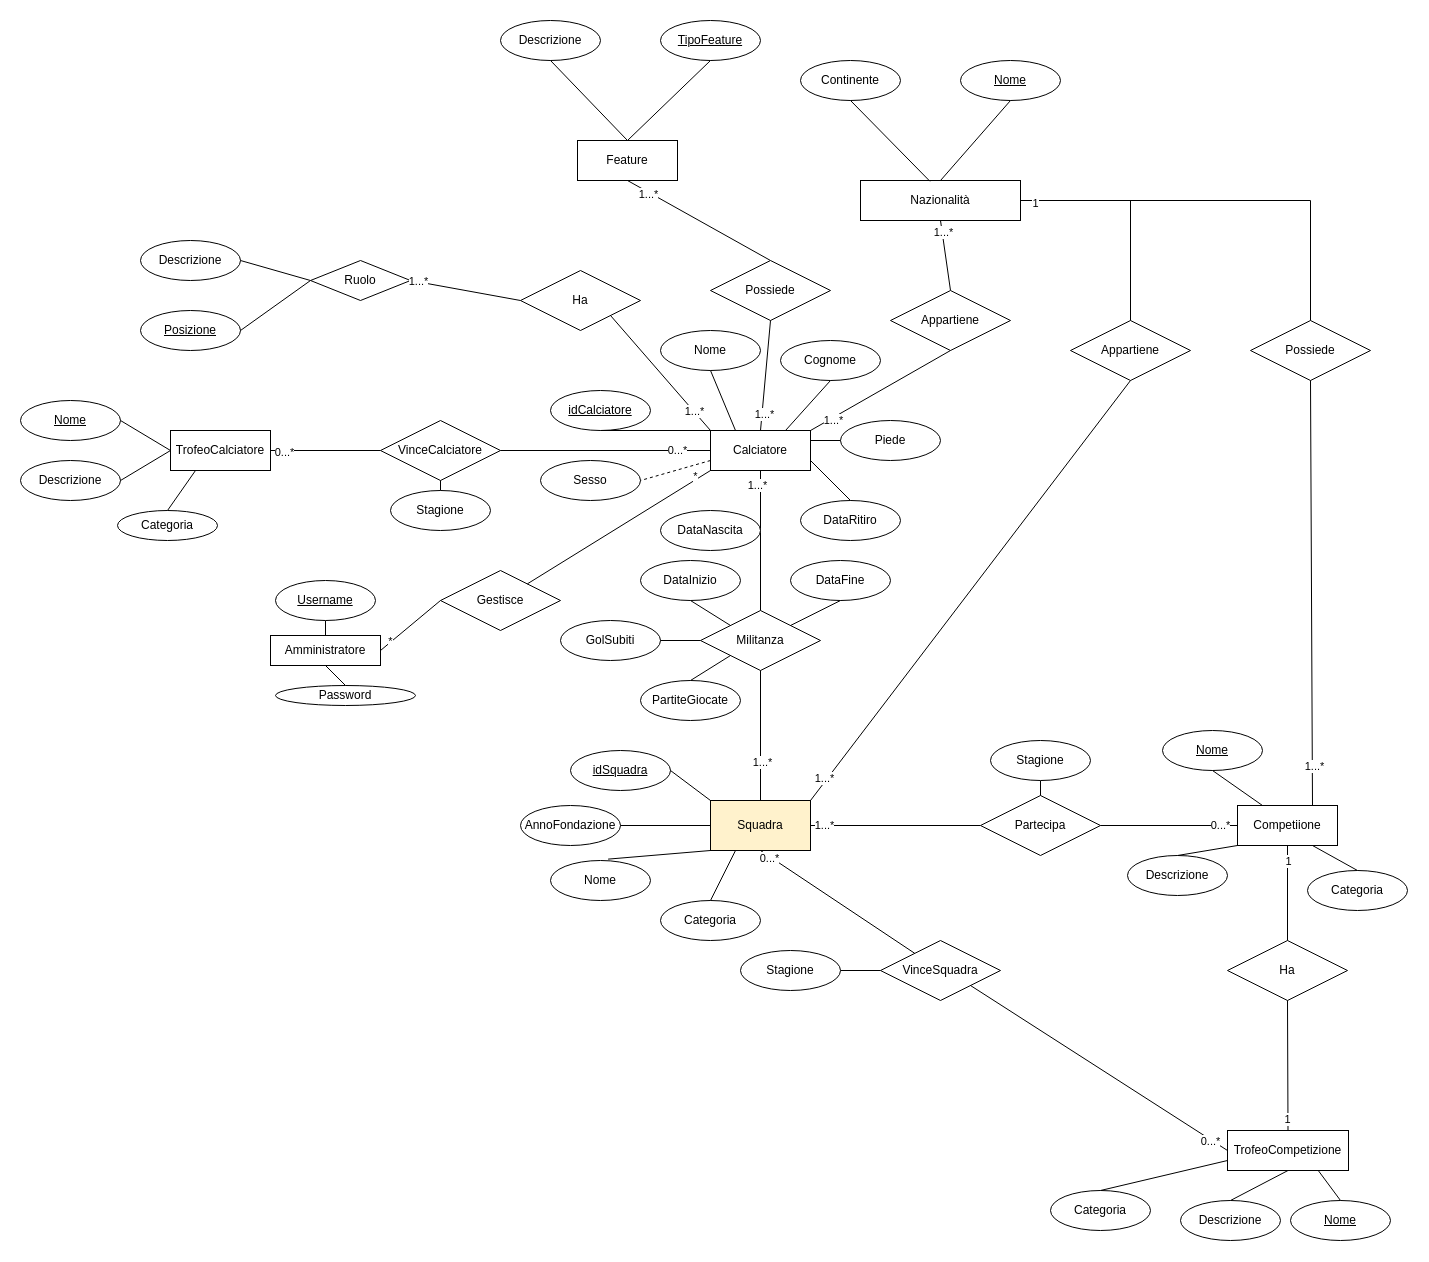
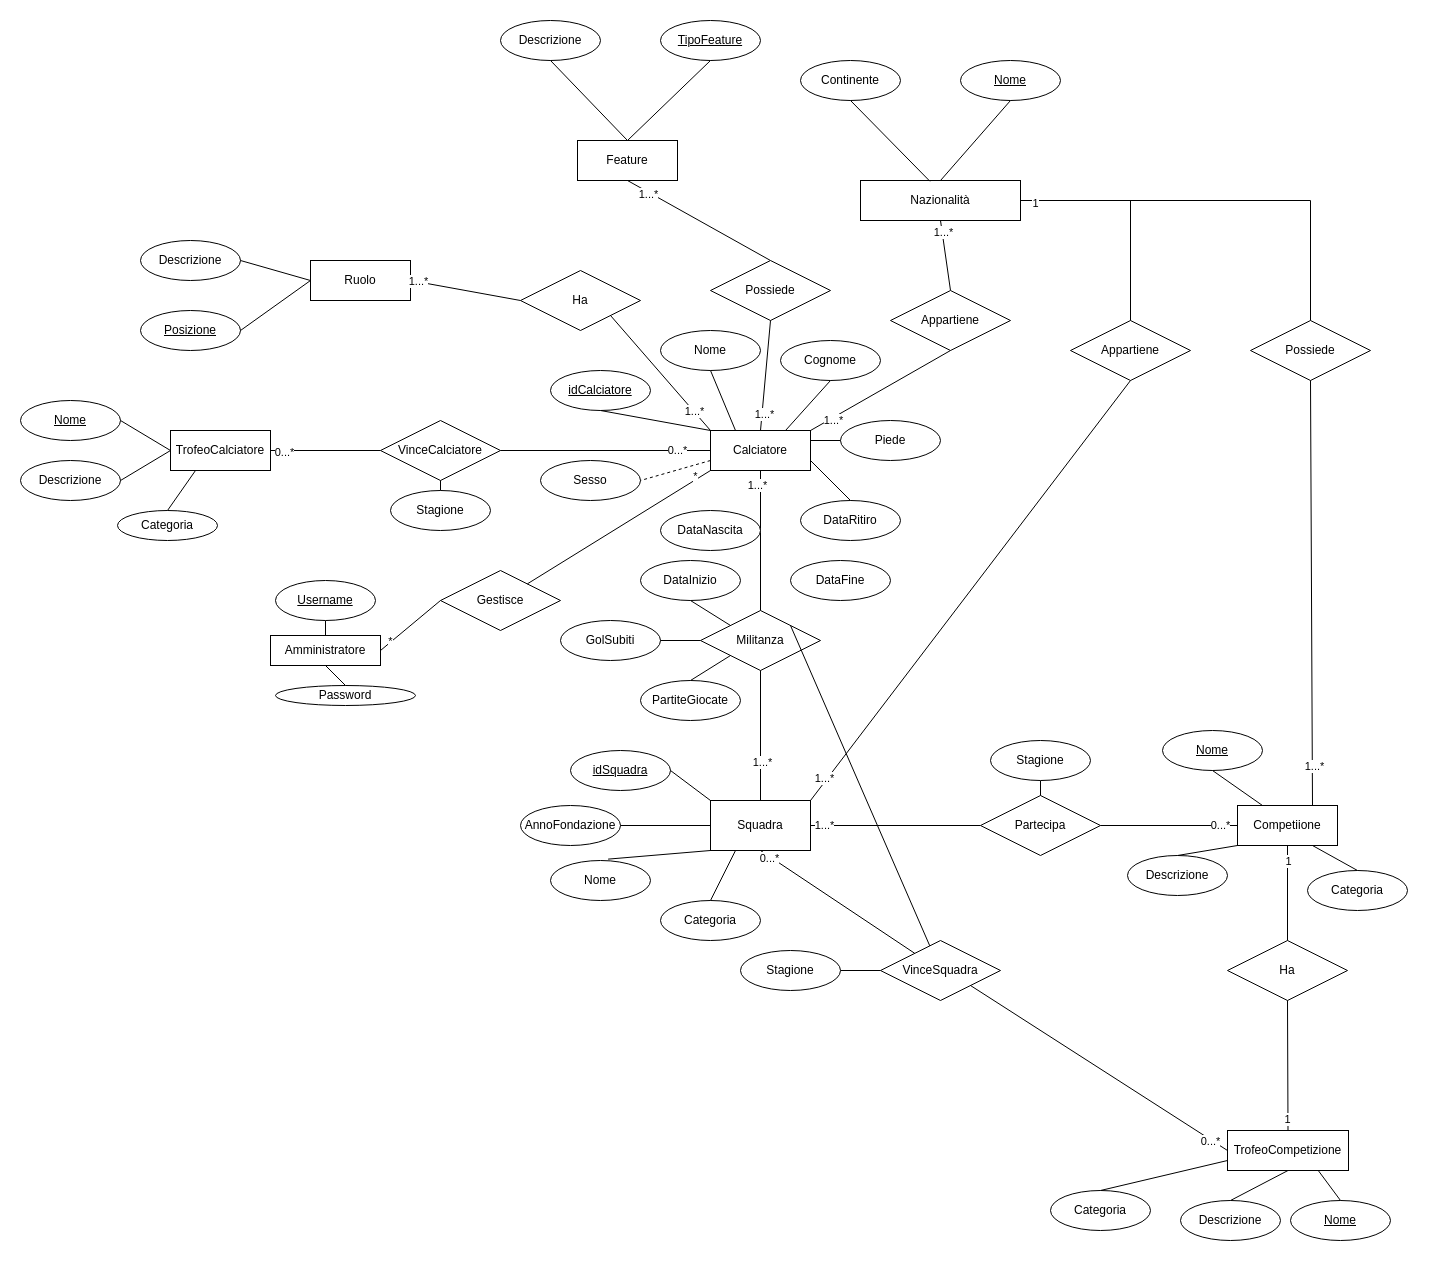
node "Ruolo": shape diamond -> rectangle
node "idCalciatore": moved (601, 411) -> (601, 391)
edge "DataFine" -- "Militanza": now "VinceSquadra" -- "Militanza"
node "Squadra": fillcolor #fff2cc -> #ffffff
